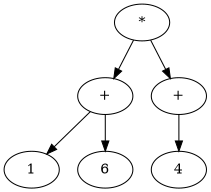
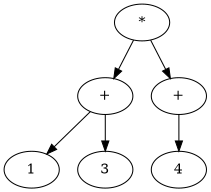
node "6": label "6" -> "3"
